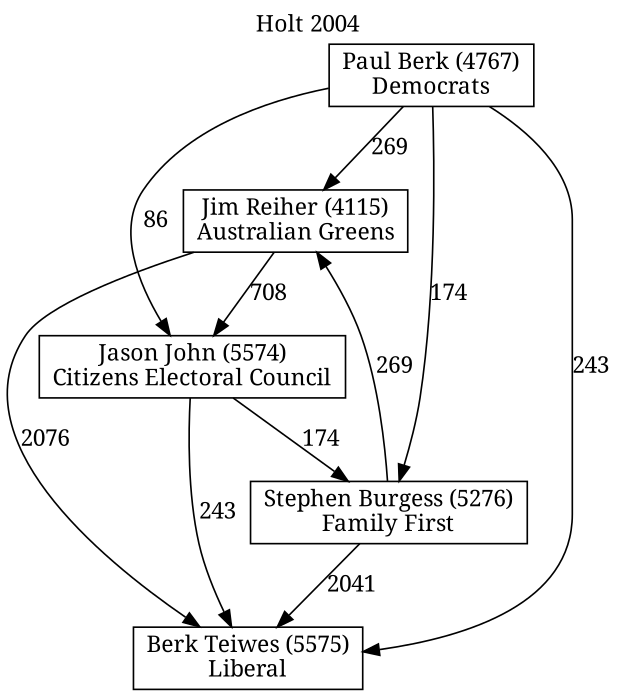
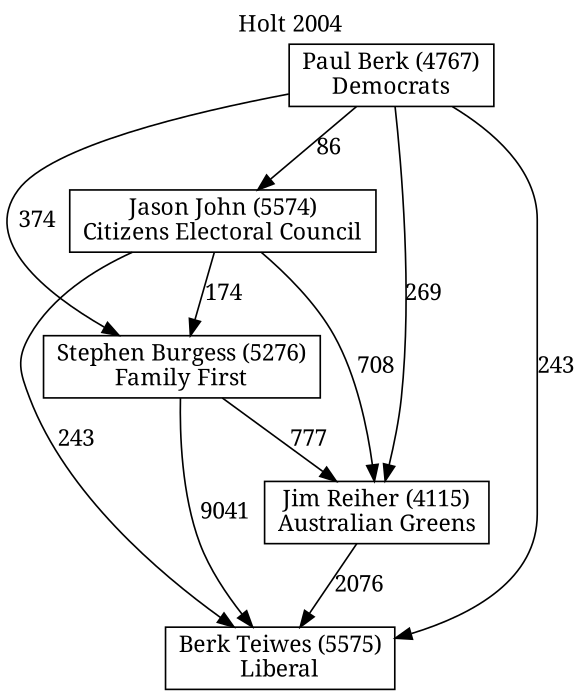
edge "Jim Reiher (4115) Australian Greens" -> "Jason John (5574) Citizens Electoral Council": reversed
edge "Paul Berk (4767) Democrats" -> "Stephen Burgess (5276) Family First": label "174" -> "374"
edge "Stephen Burgess (5276) Family First" -> "Jim Reiher (4115) Australian Greens": label "269" -> "777"
edge "Stephen Burgess (5276) Family First" -> "Berk Teiwes (5575) Liberal": label "2041" -> "9041"
